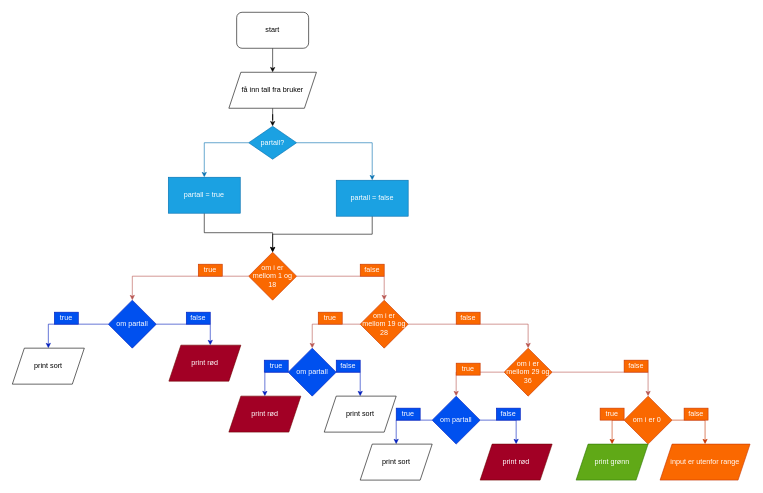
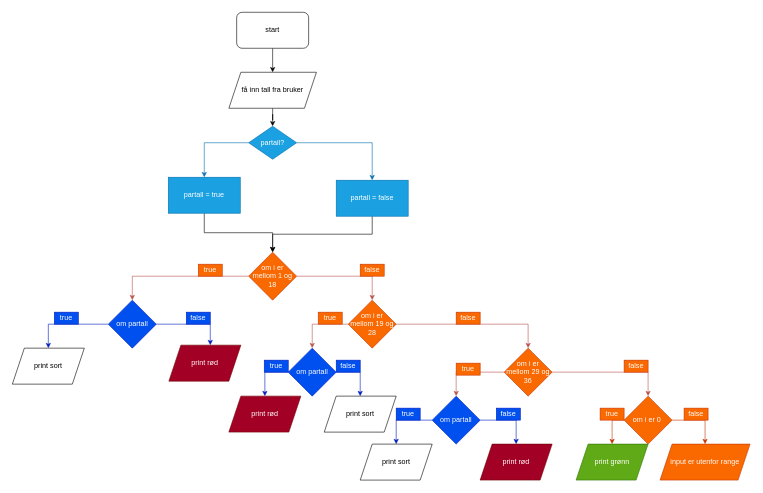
node "om i er mellom 19 og 28": moved (384, 324) -> (372, 324)
